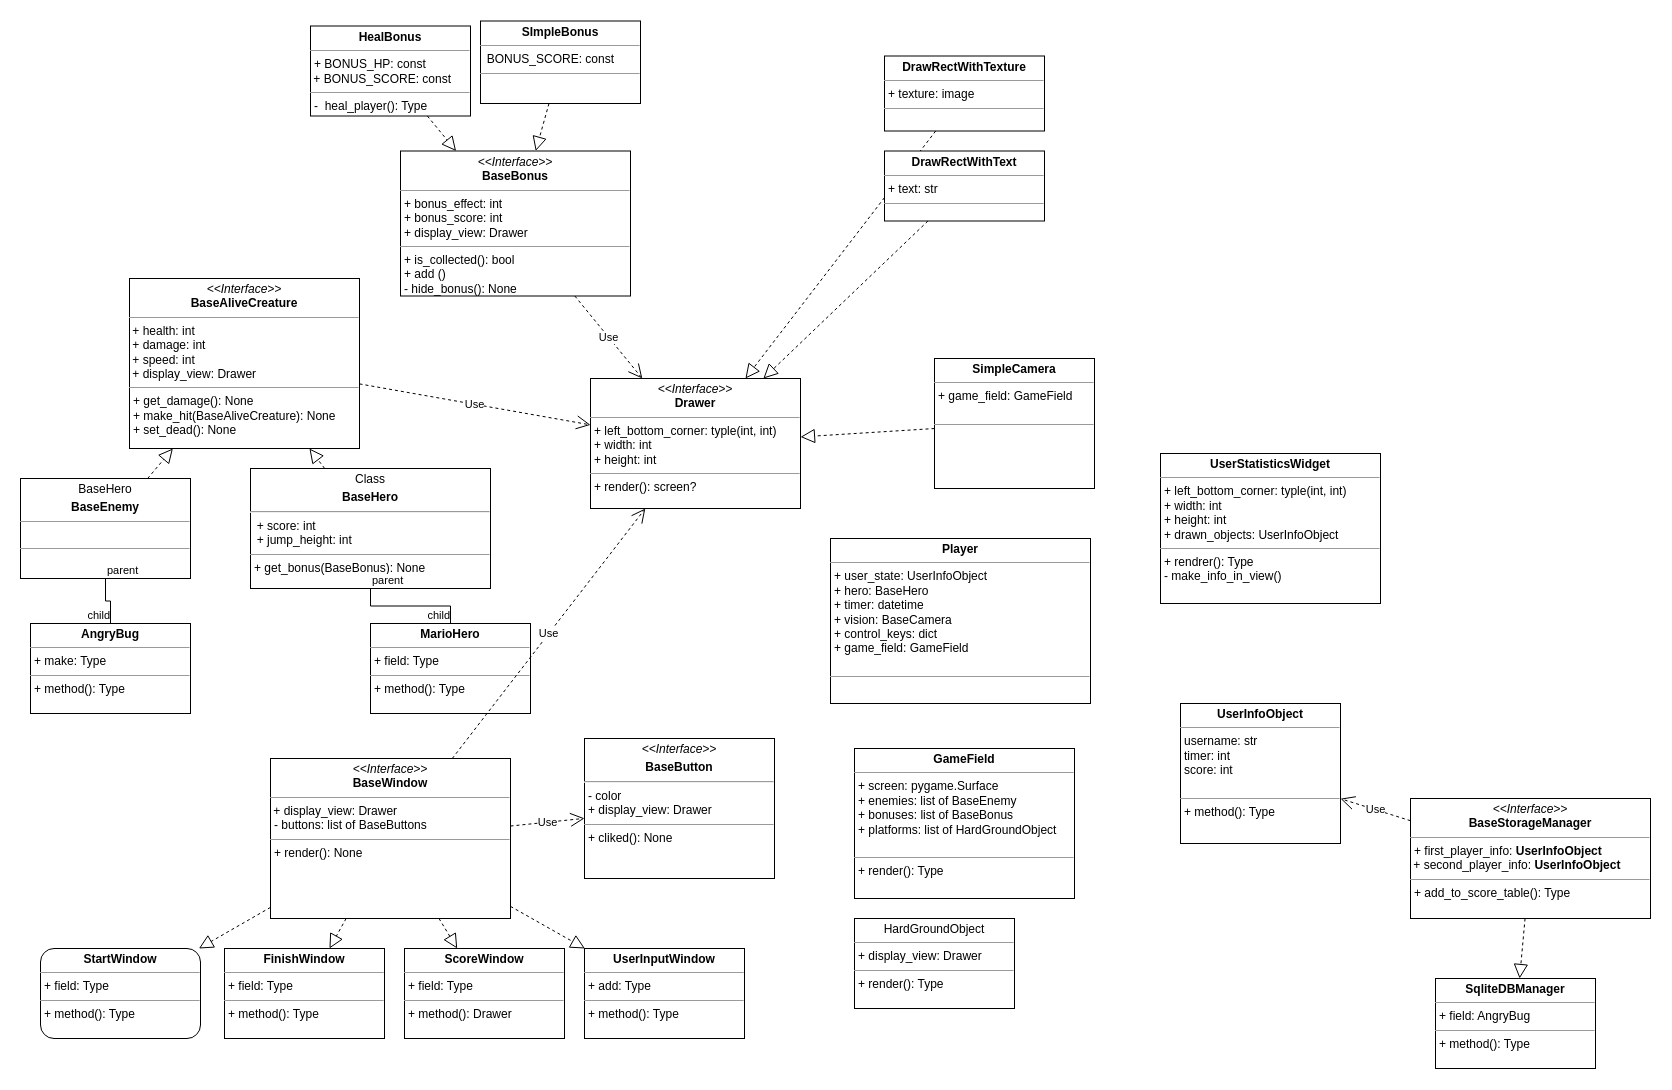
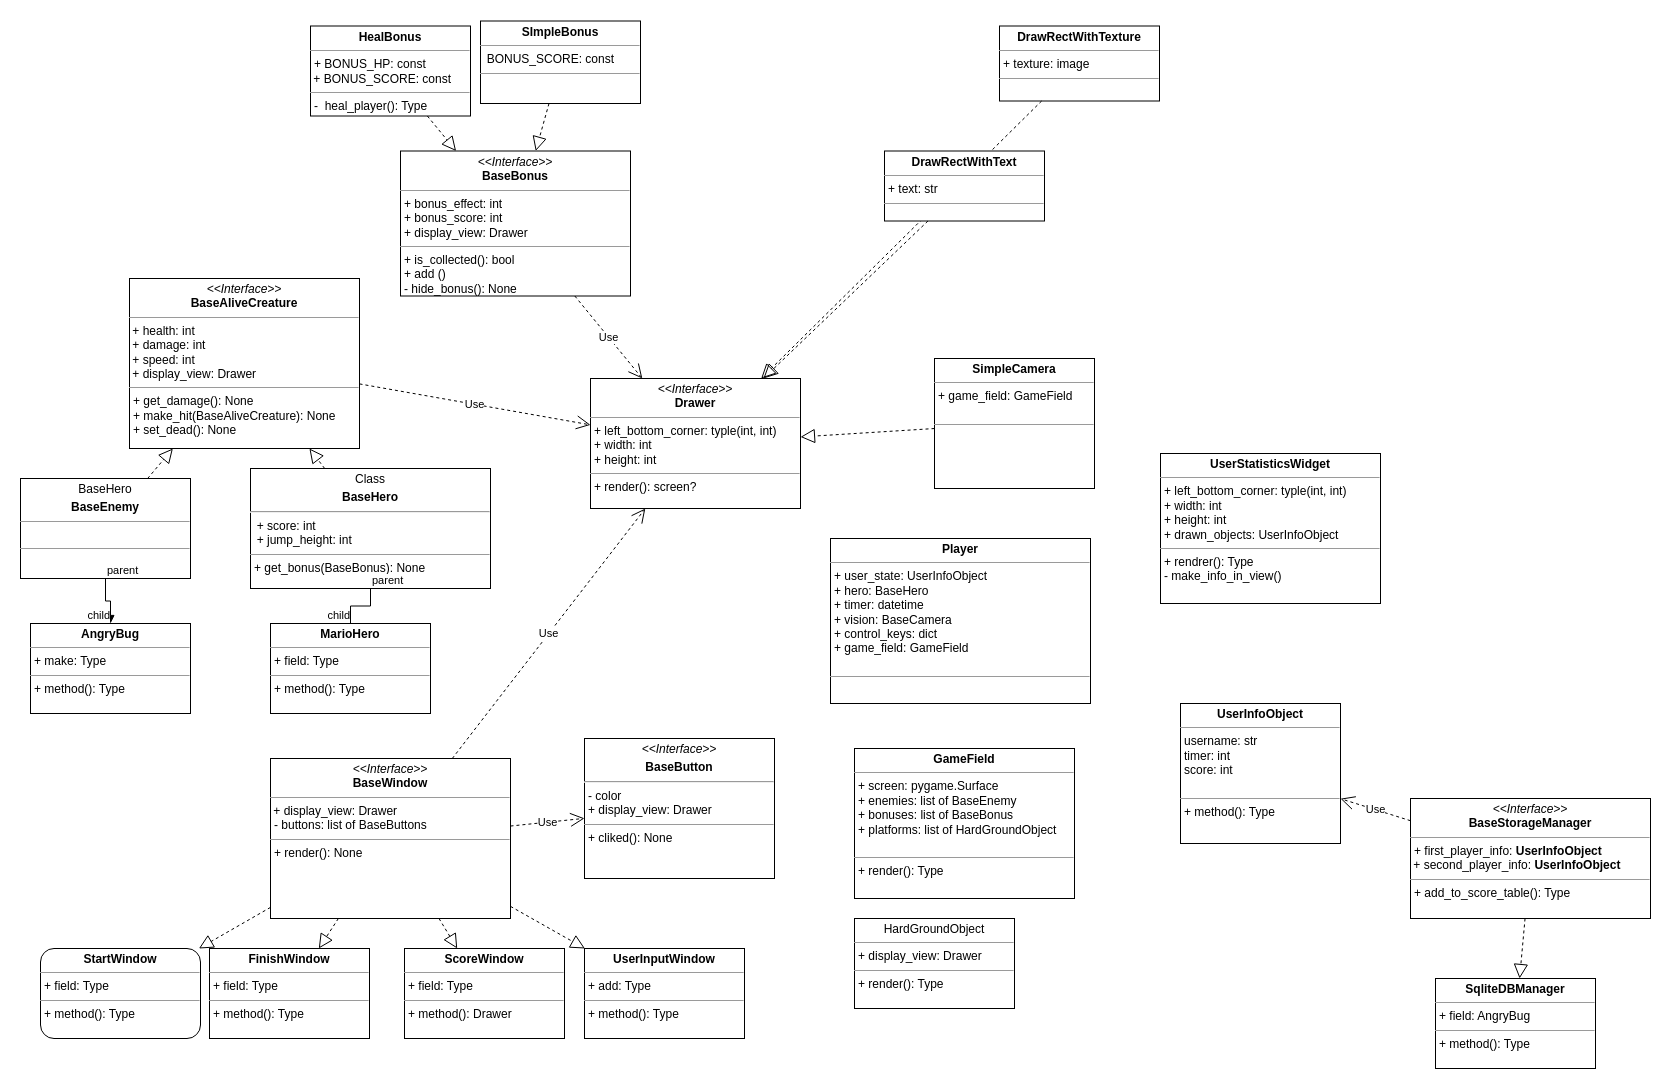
node "DrawRectWithTexture + texture: image": moved (965, 94) -> (1080, 64)
edge "BaseHero BaseEnemy" -- "AngryBug + make: Type + method(): Type": arrowhead none -> block
node "MarioHero + field: Type + method(): Type": moved (451, 669) -> (351, 669)
node "FinishWindow + field: Type + method(): Type": moved (305, 994) -> (290, 994)
